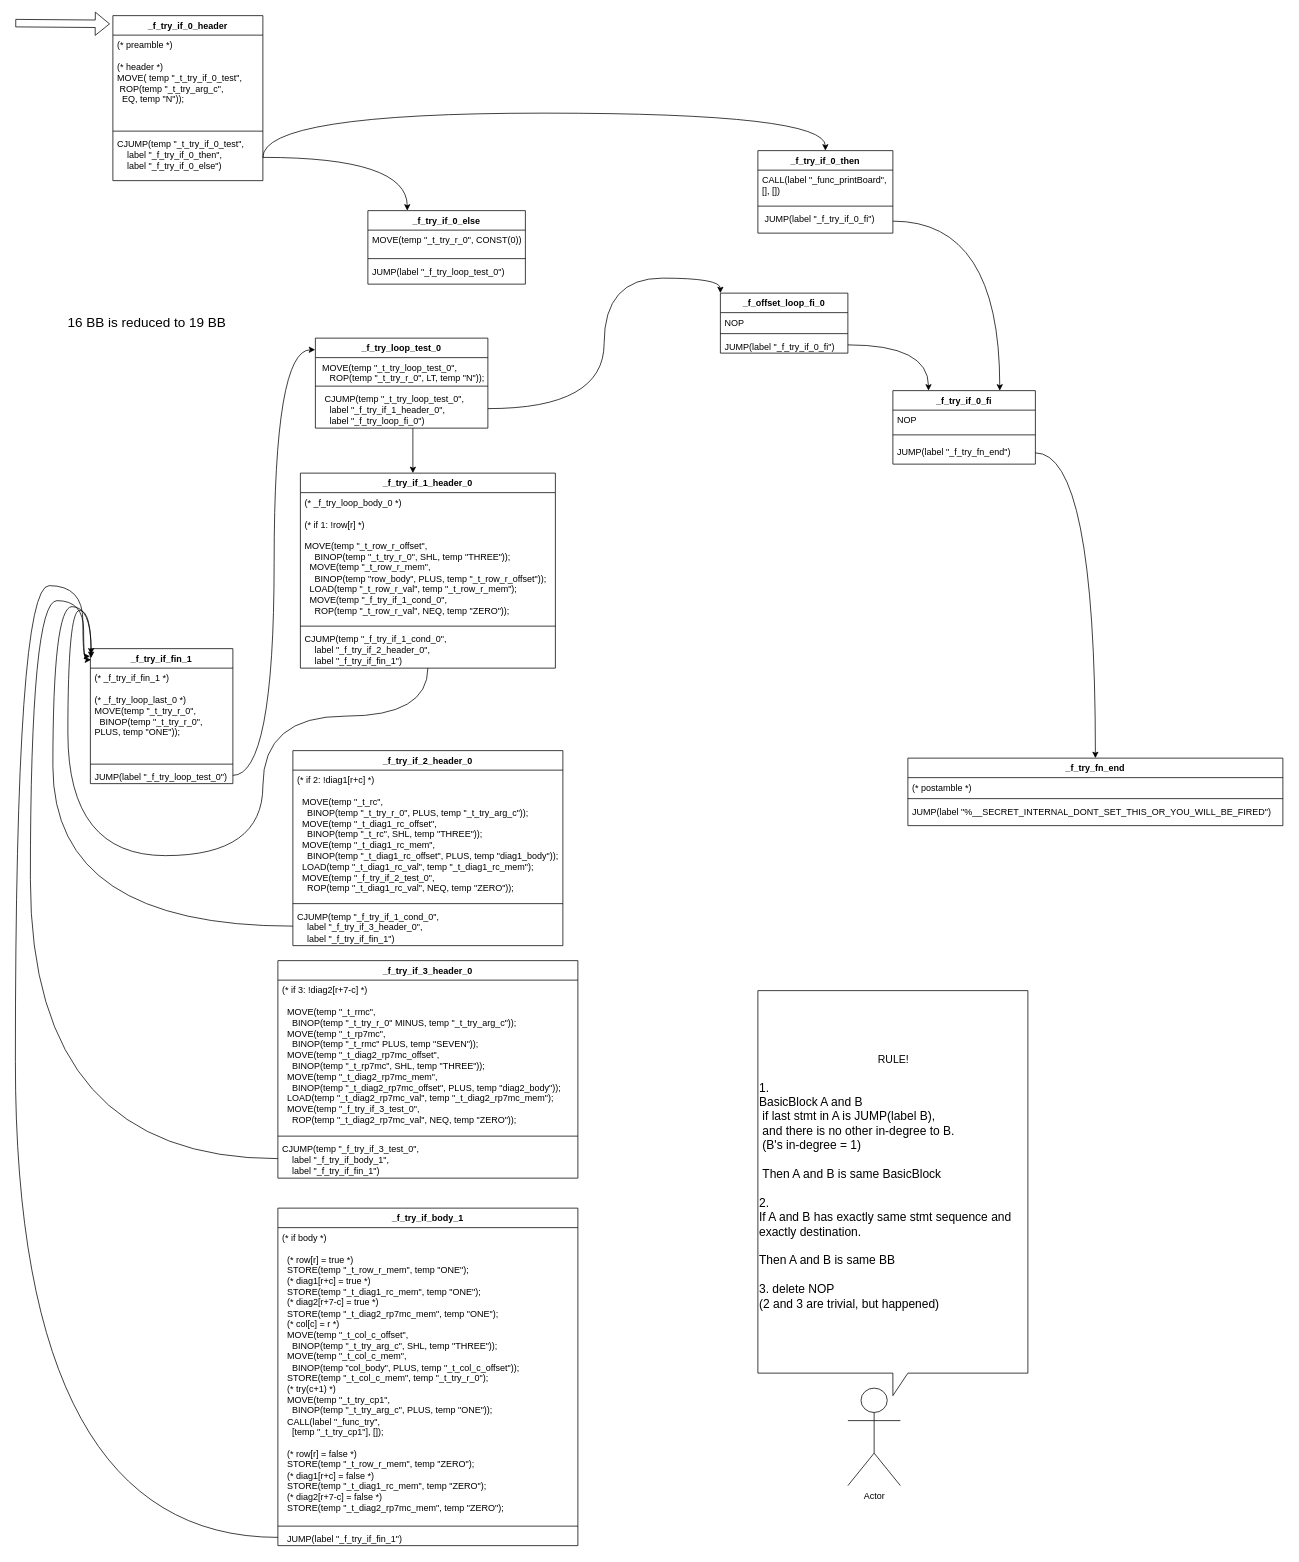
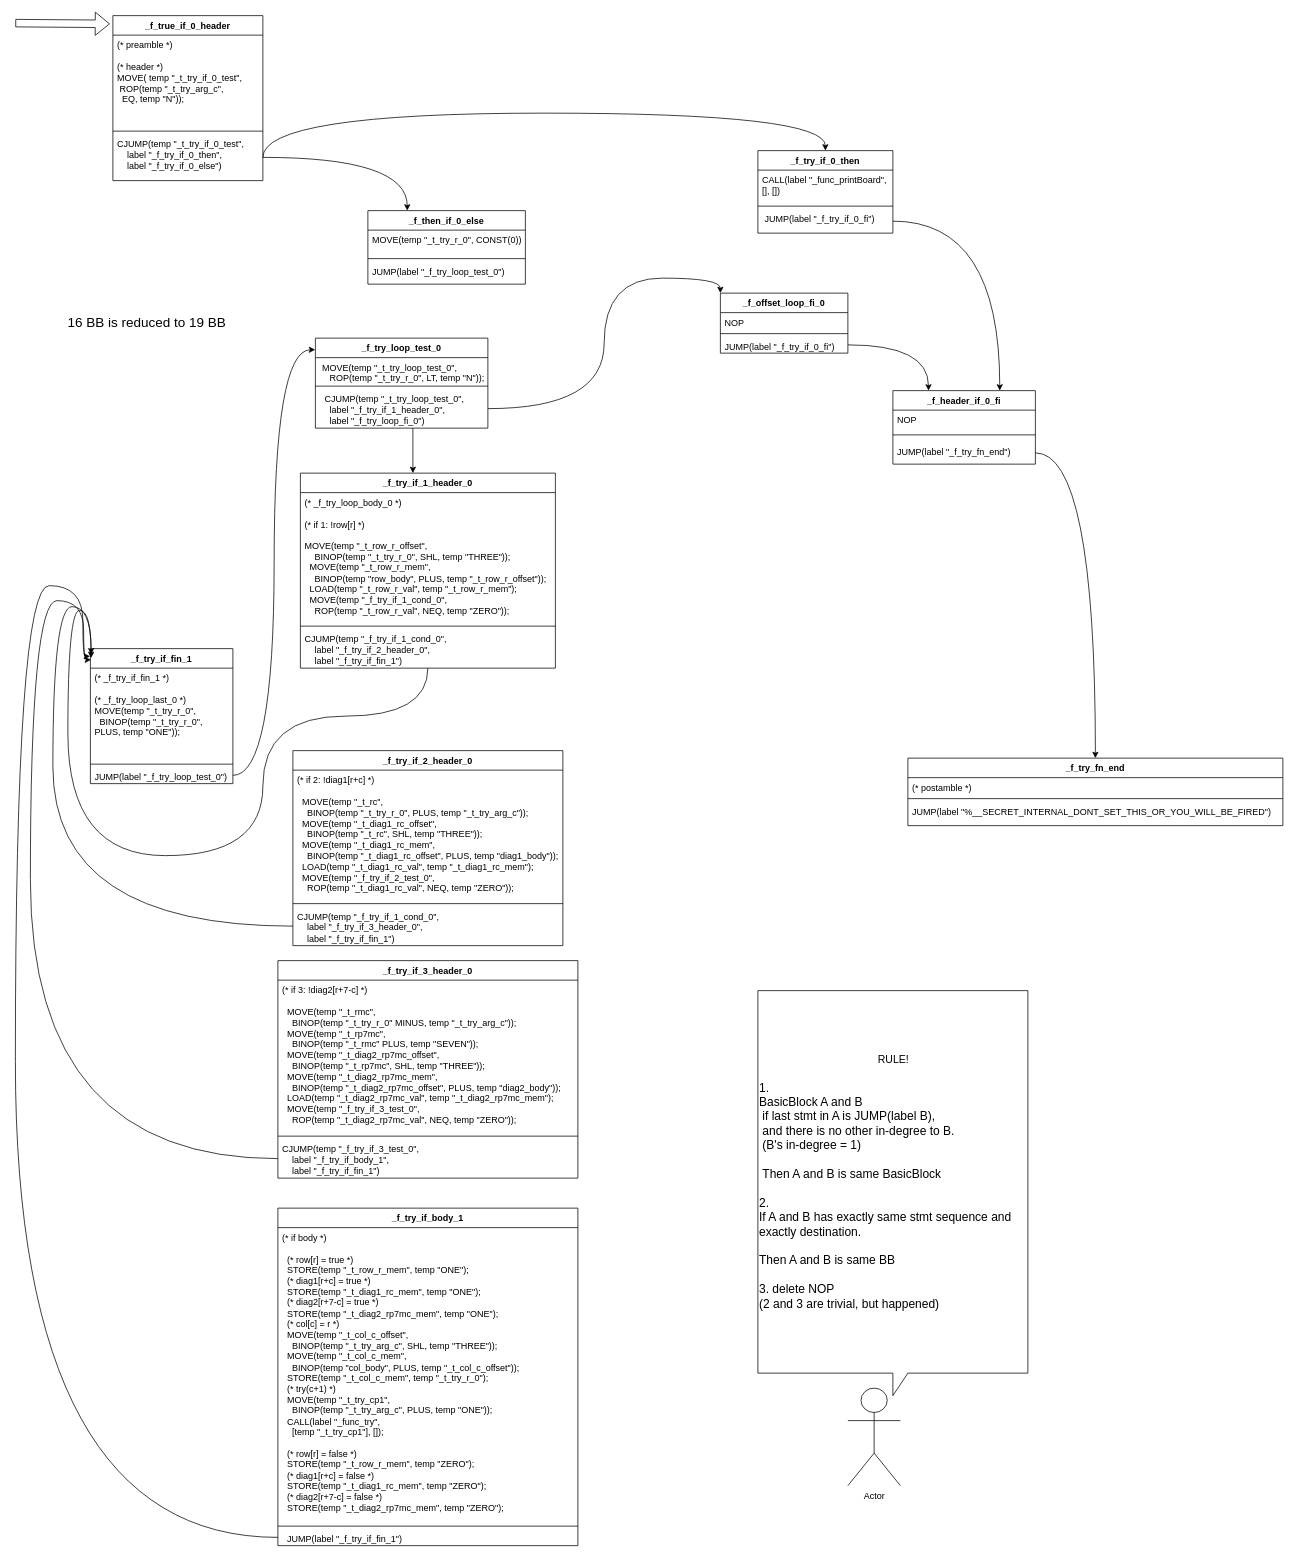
node "_f_try_if_0_header": label "_f_try_if_0_header" -> "_f_true_if_0_header"
node "_f_try_if_0_else": label "_f_try_if_0_else" -> "_f_then_if_0_else"
node "_f_try_if_0_fi": label "_f_try_if_0_fi" -> "_f_header_if_0_fi"
